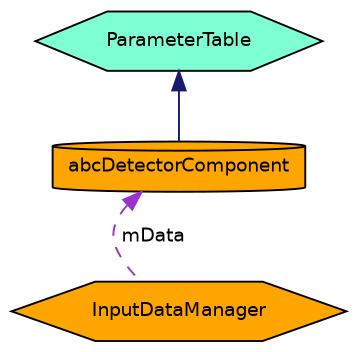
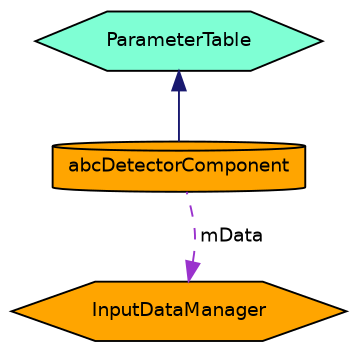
edge "InputDataManager" -> "abcDetectorComponent": reversed
